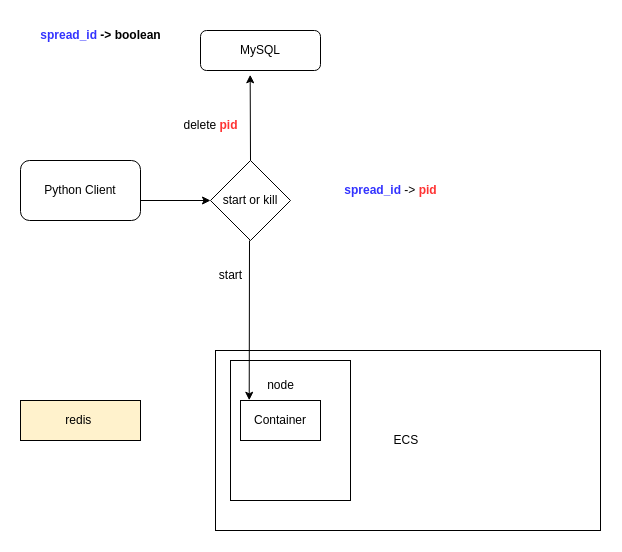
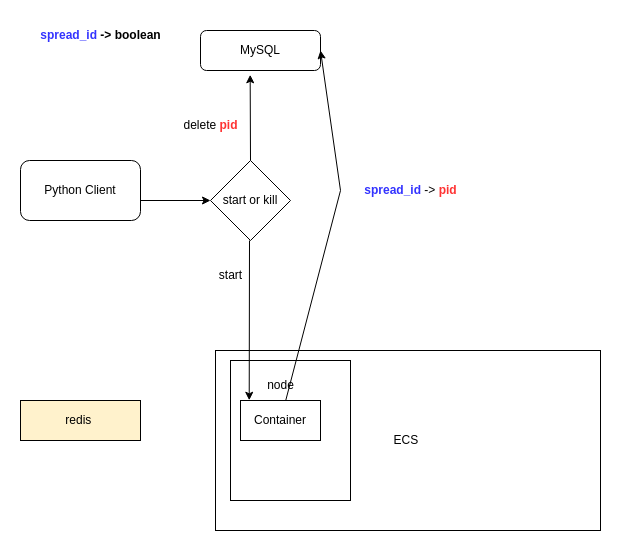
node "spread_id -> pid": moved (391, 191) -> (411, 191)
edge "Container" -> "MySQL": added
